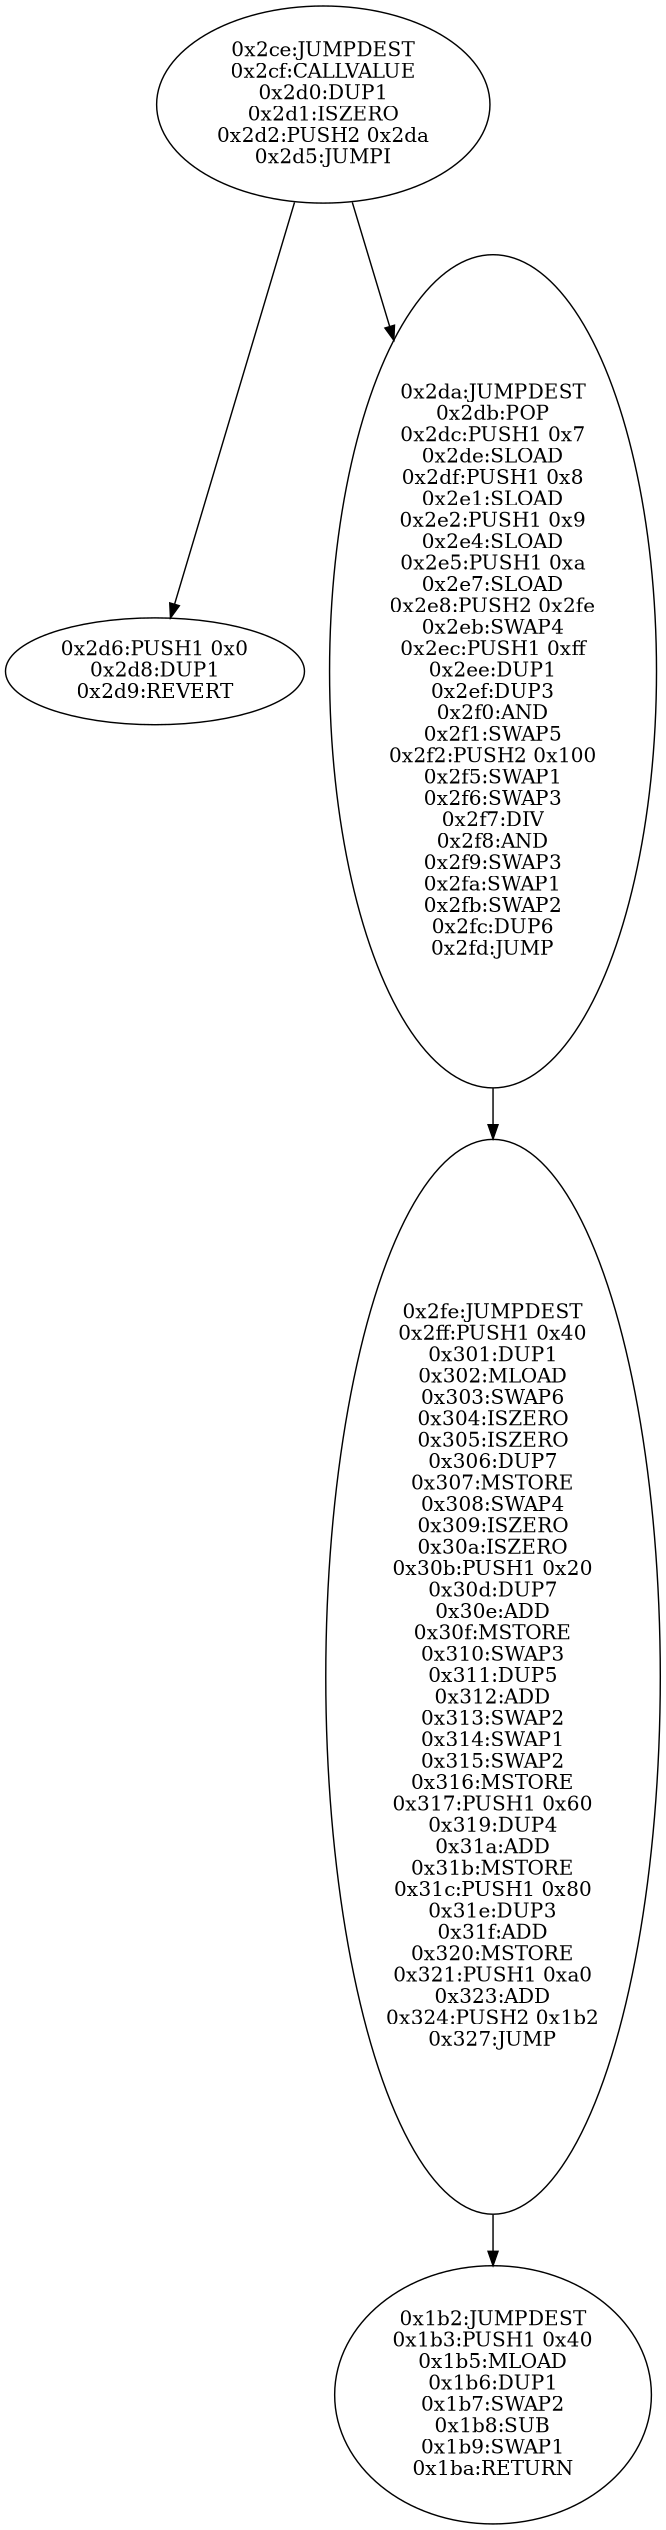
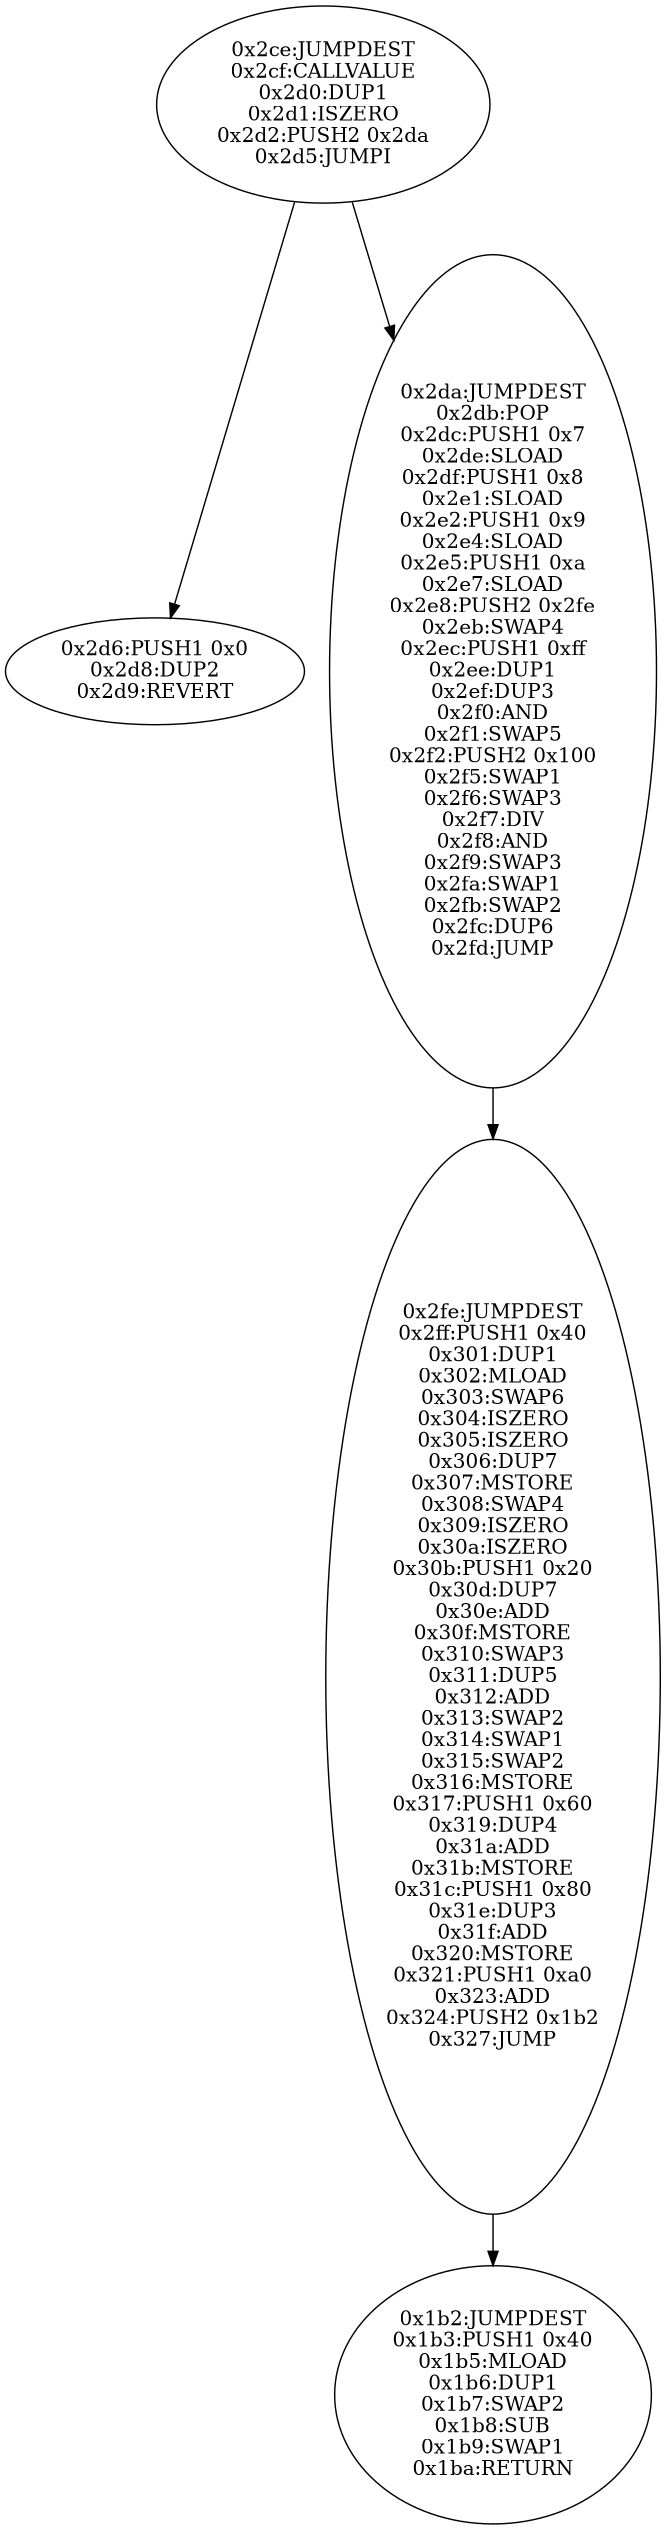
node "0x2d6:PUSH1 0x0 0x2d8:DUP1 0x2d9:REVERT": label "0x2d6:PUSH1 0x0 0x2d8:DUP1 0x2d9:REVERT" -> "0x2d6:PUSH1 0x0 0x2d8:DUP2 0x2d9:REVERT"
